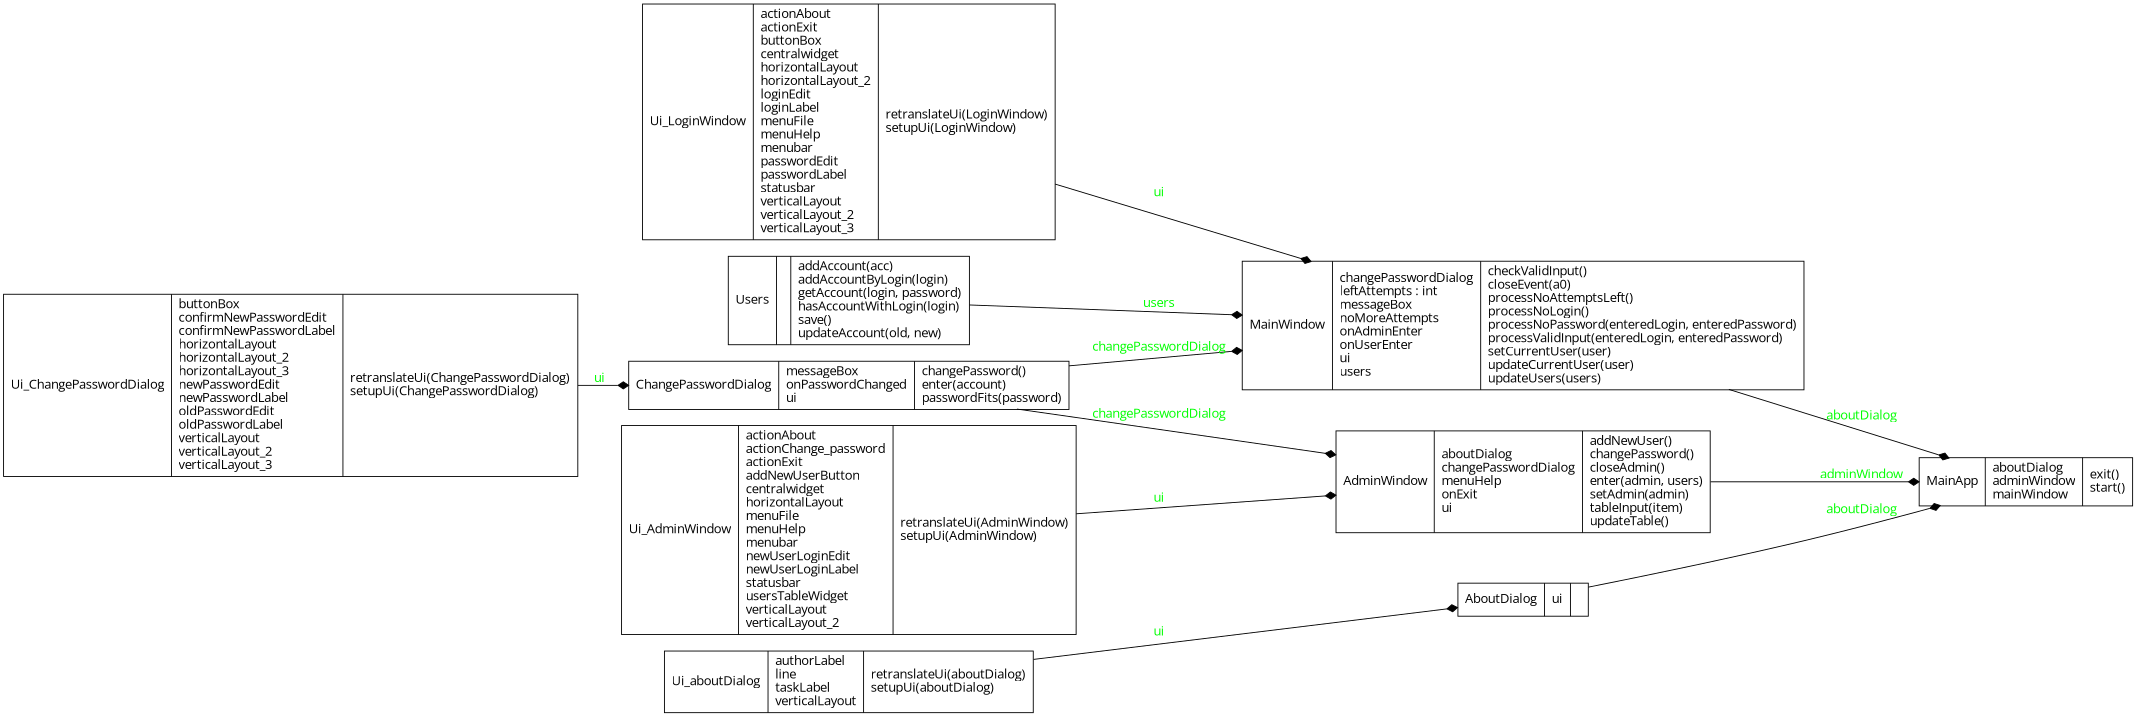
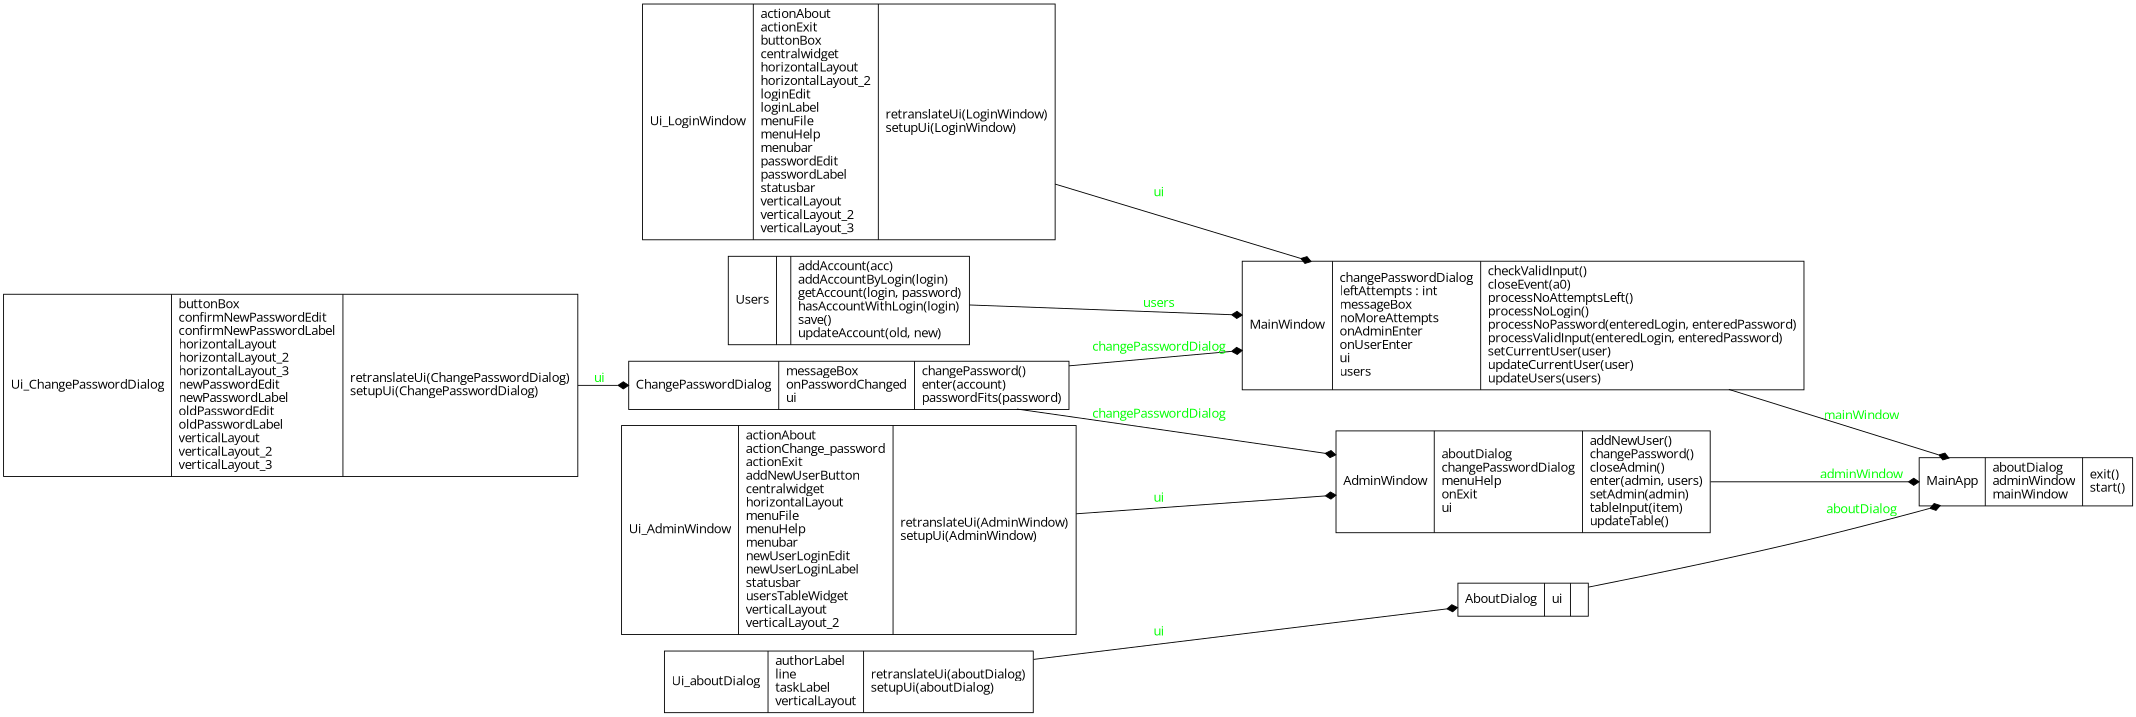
edge "MainWindow" -> "MainApp": label "aboutDialog" -> "mainWindow"
